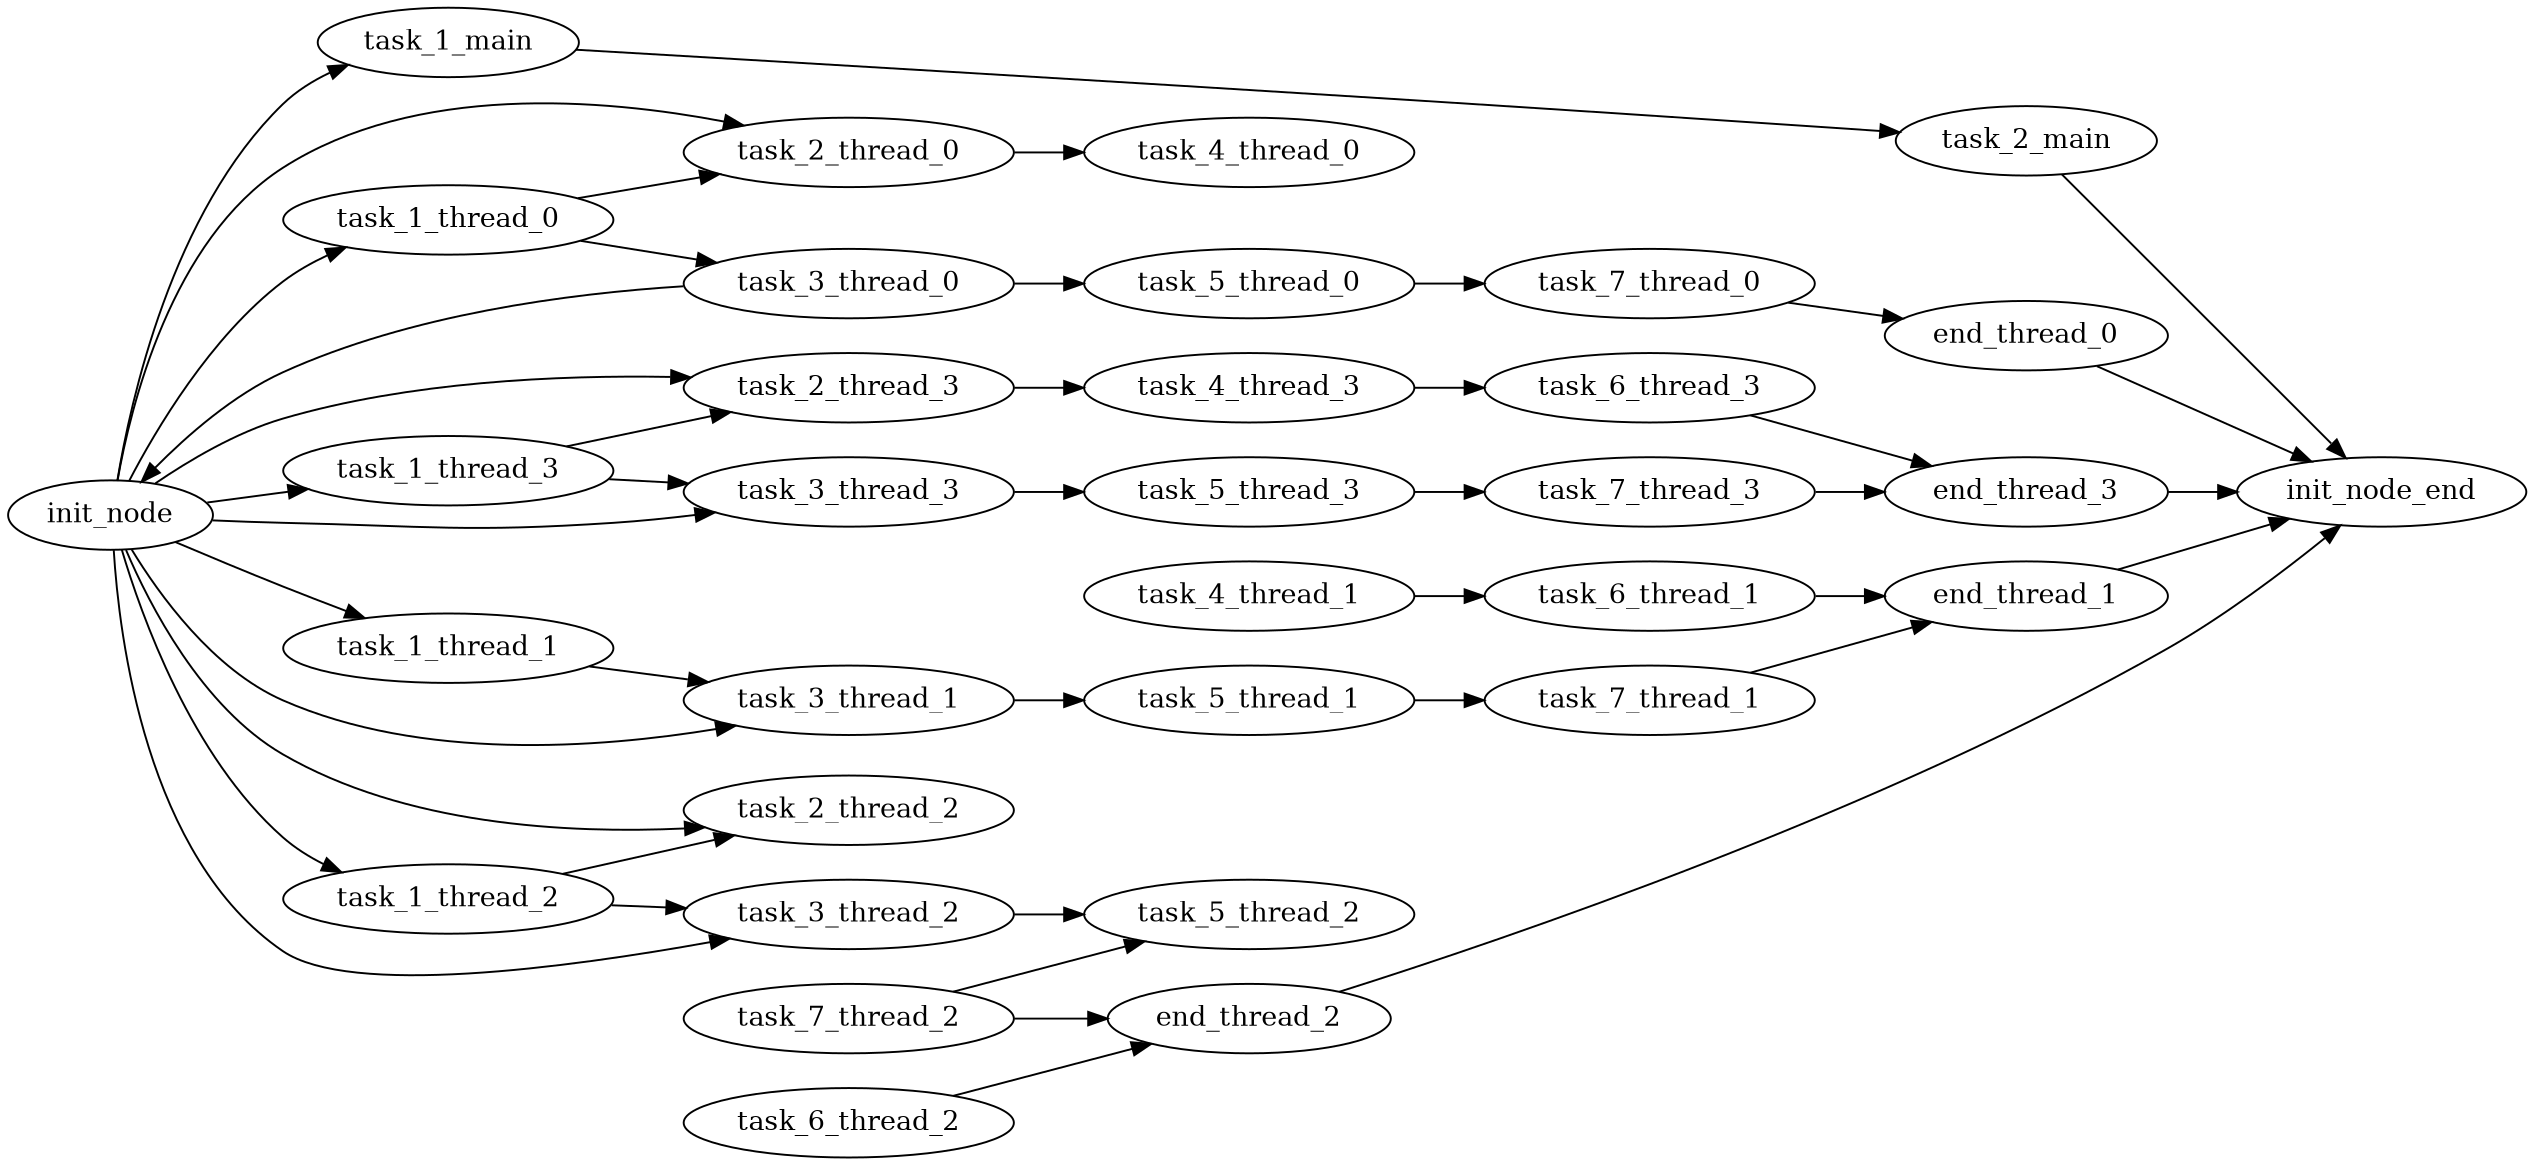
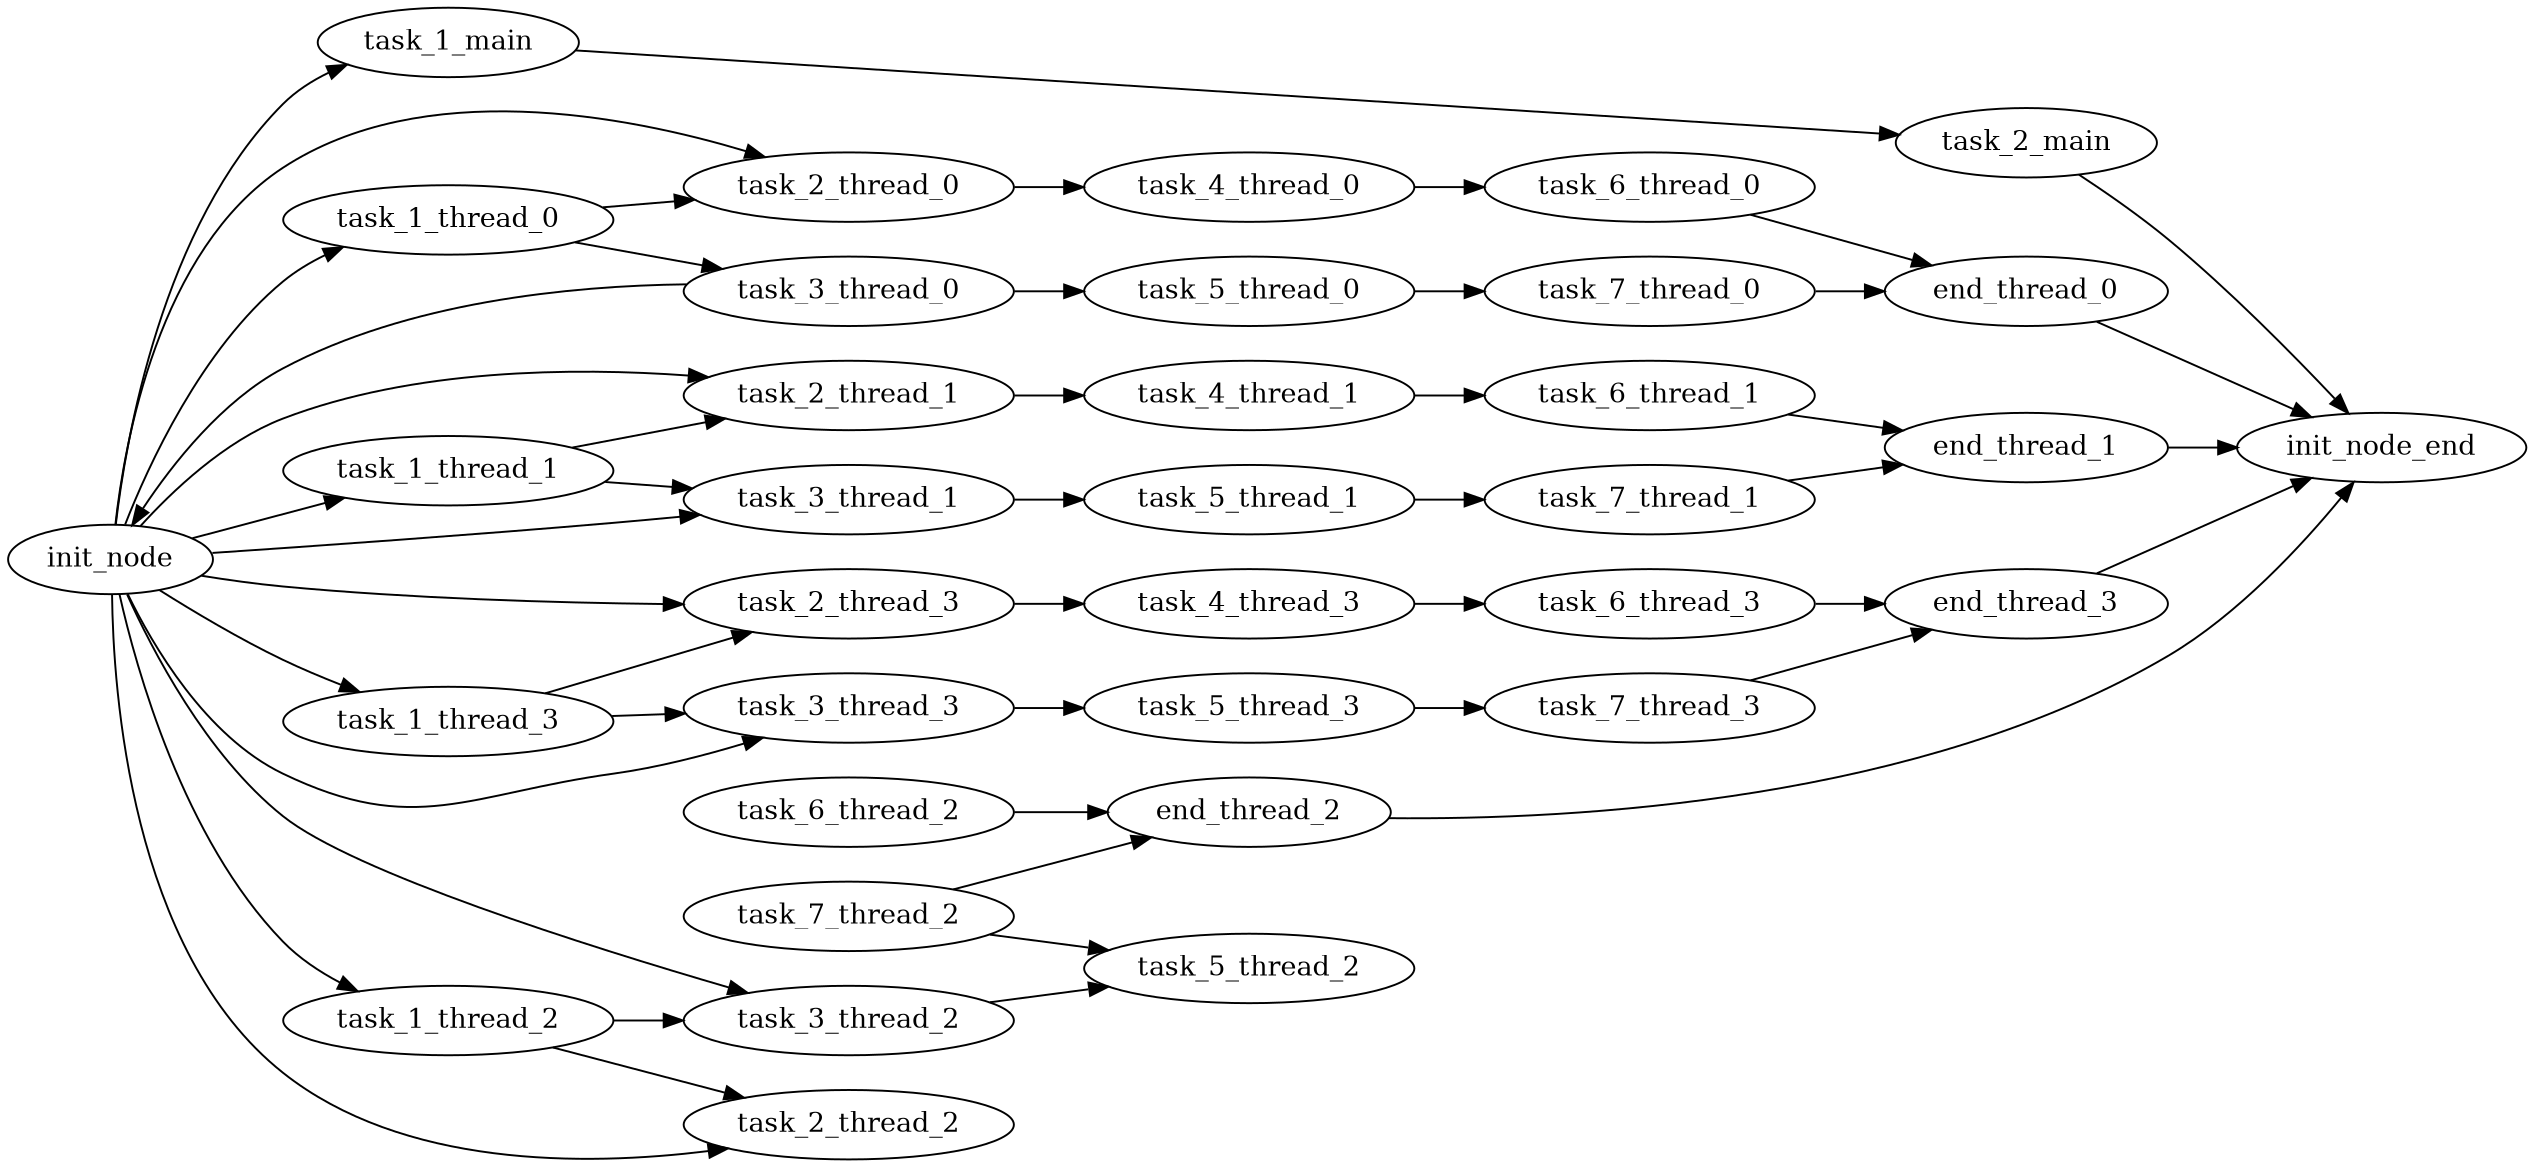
node "task_6_thread_0": added
node "task_2_thread_1": added
